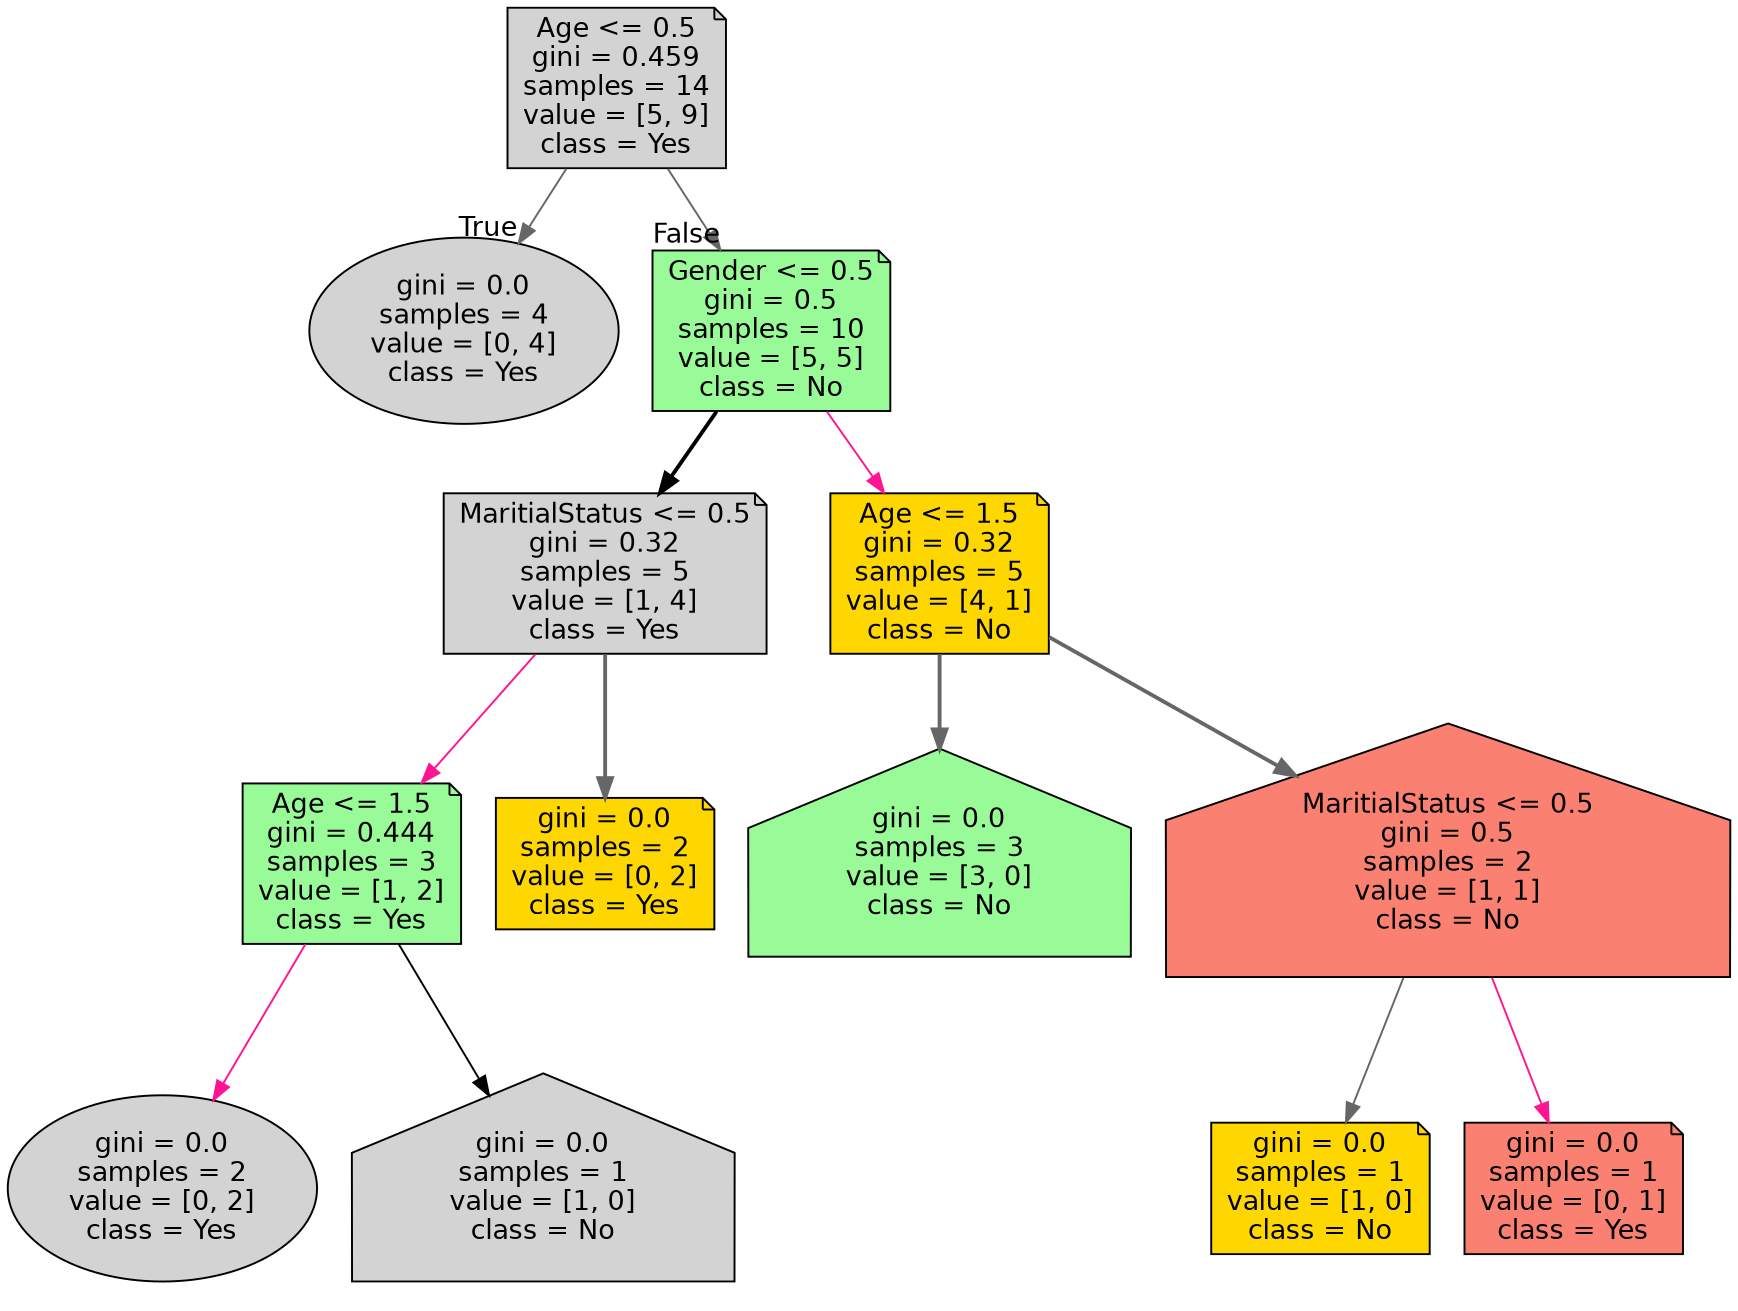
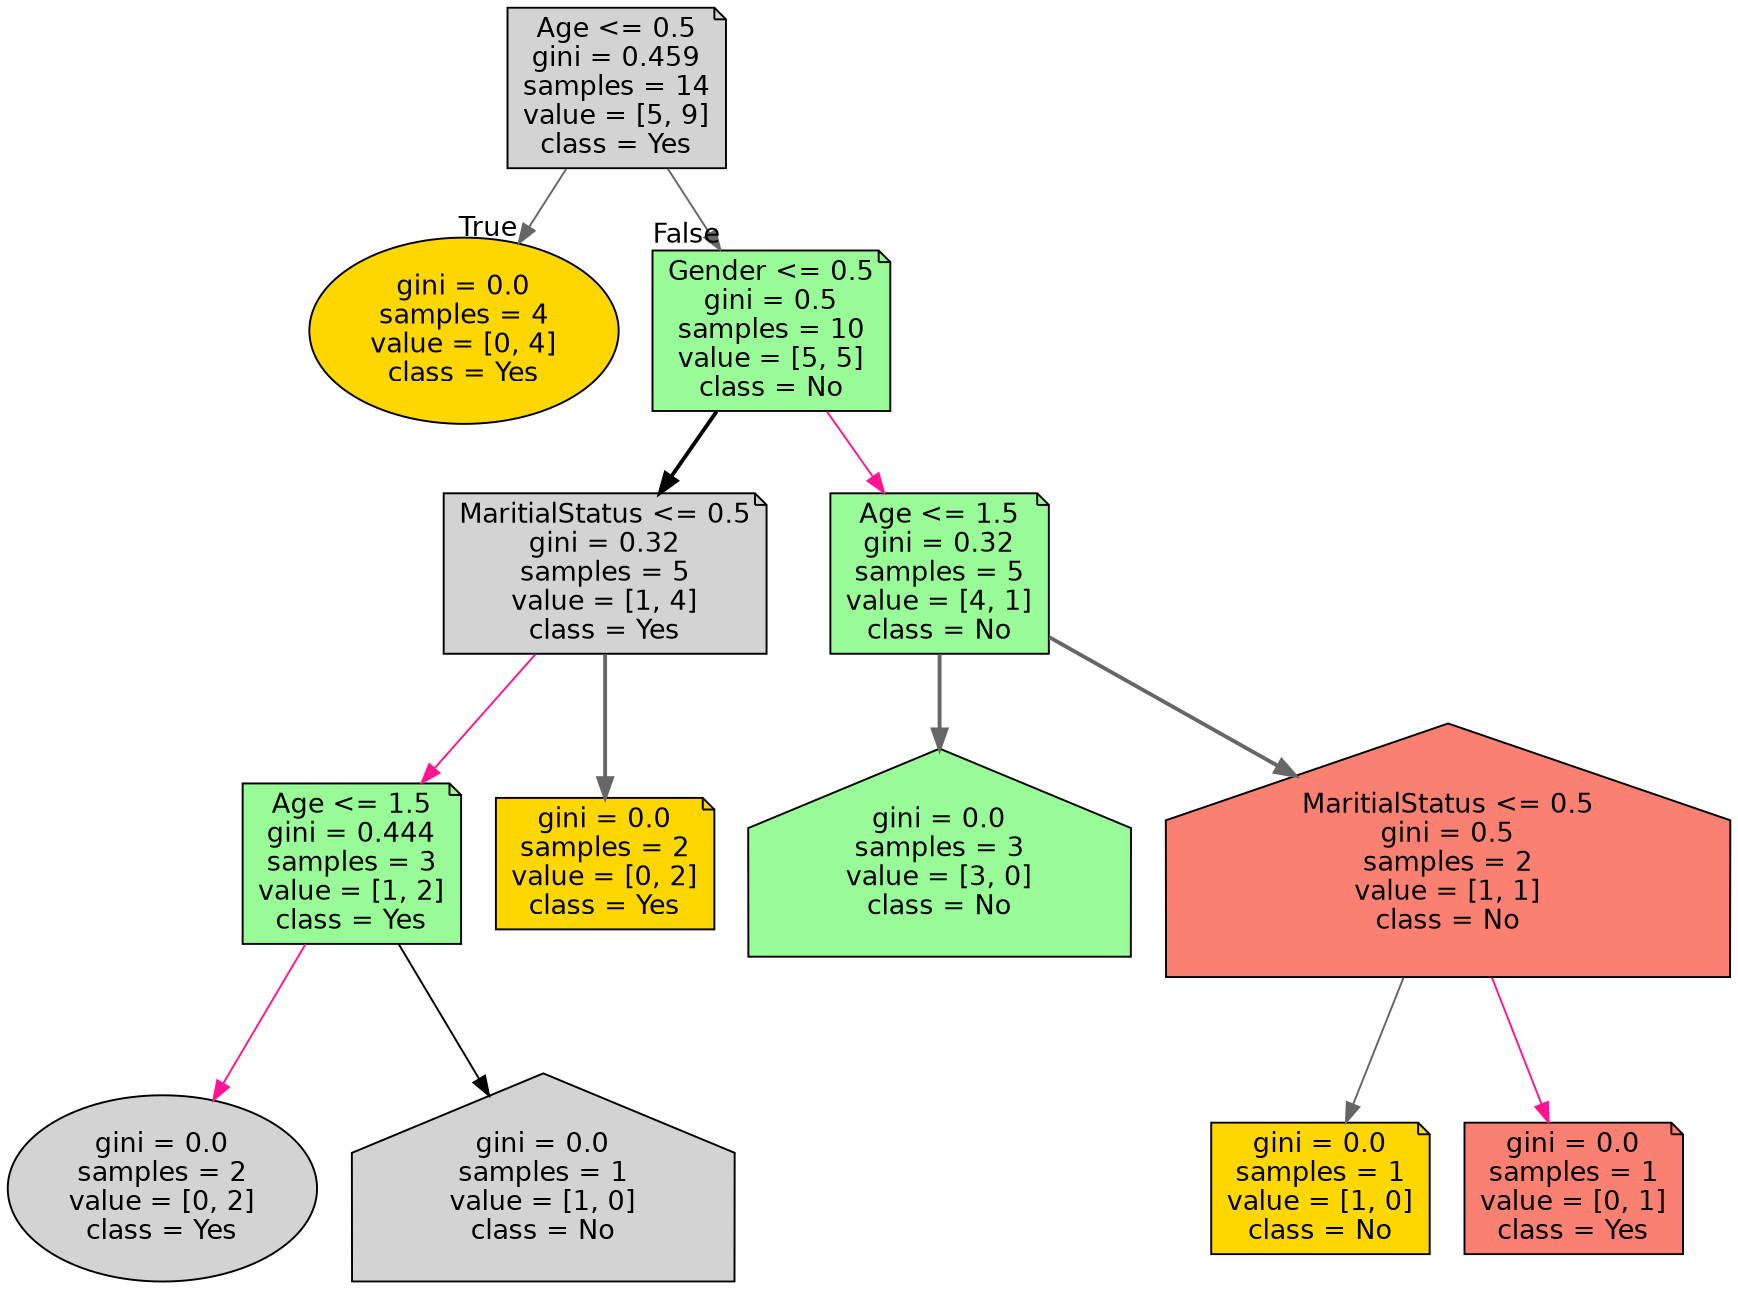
node "gini = 0.0 samples = 4 value = [0, 4] class = Yes": fillcolor lightgrey -> gold
node "Age <= 1.5 gini = 0.32 samples = 5 value = [4, 1] class = No": fillcolor gold -> palegreen
